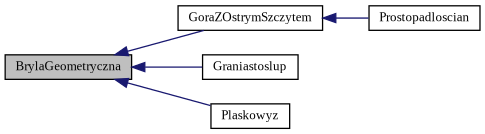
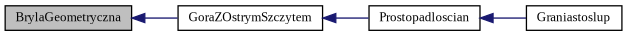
edge "Graniastoslup" -> "BrylaGeometryczna": now "Graniastoslup" -> "Prostopadloscian"
node "Plaskowyz": removed
